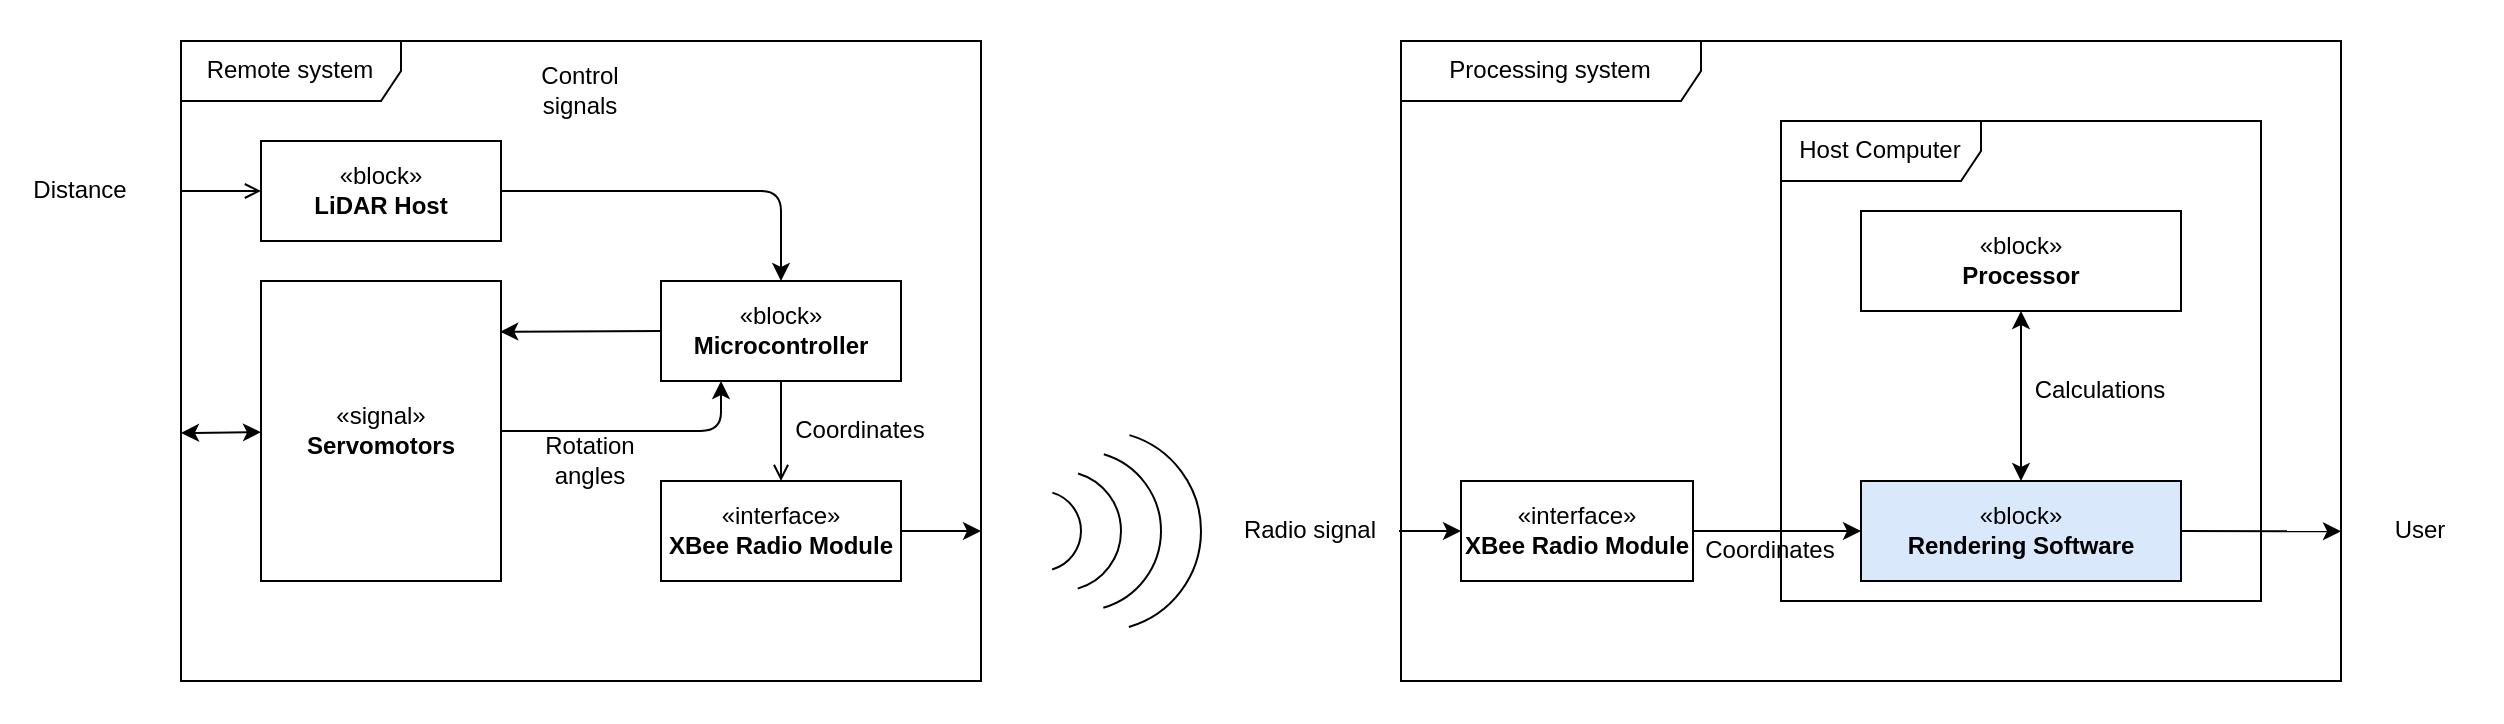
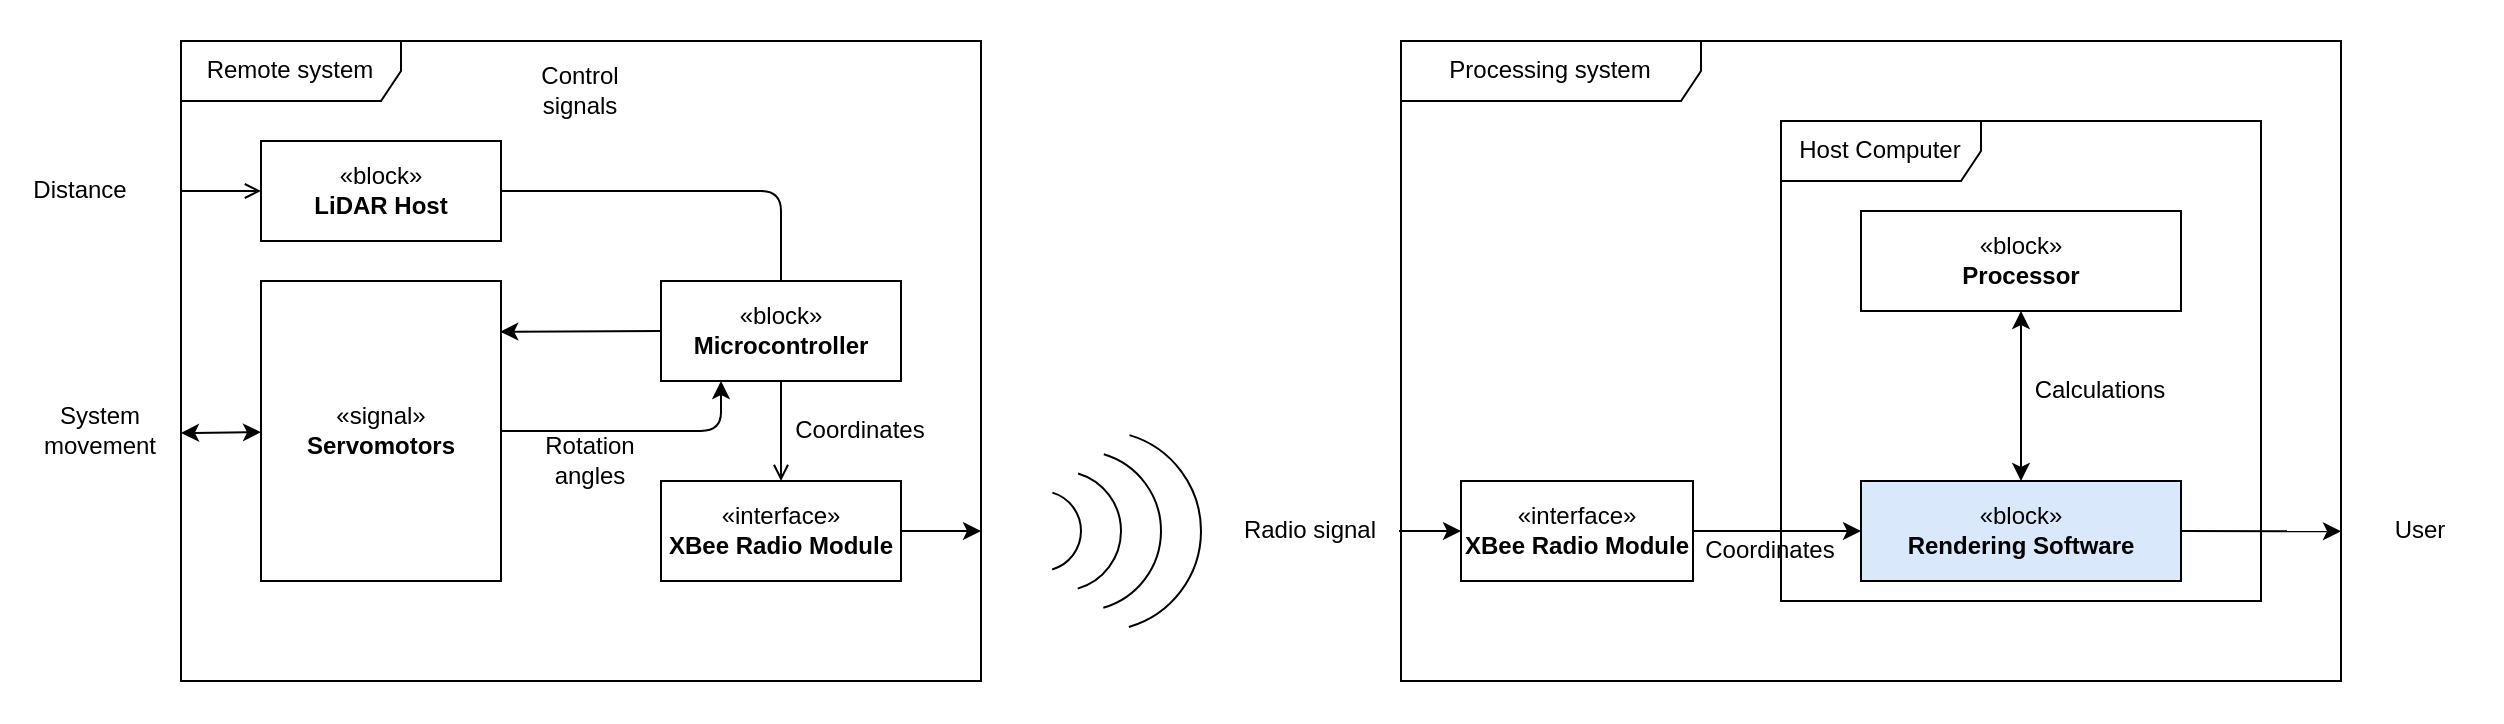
edge "«block» LiDAR Host" -> "«block» Microcontroller": arrowhead classic -> none
node "System movement": added
